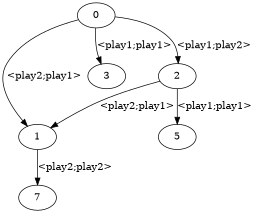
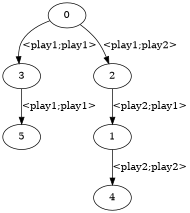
edge "0" -> "1": removed, label "<play2;play1>"
edge "2" -> "5": now "3" -> "5"
node "7": label "7" -> "4"
